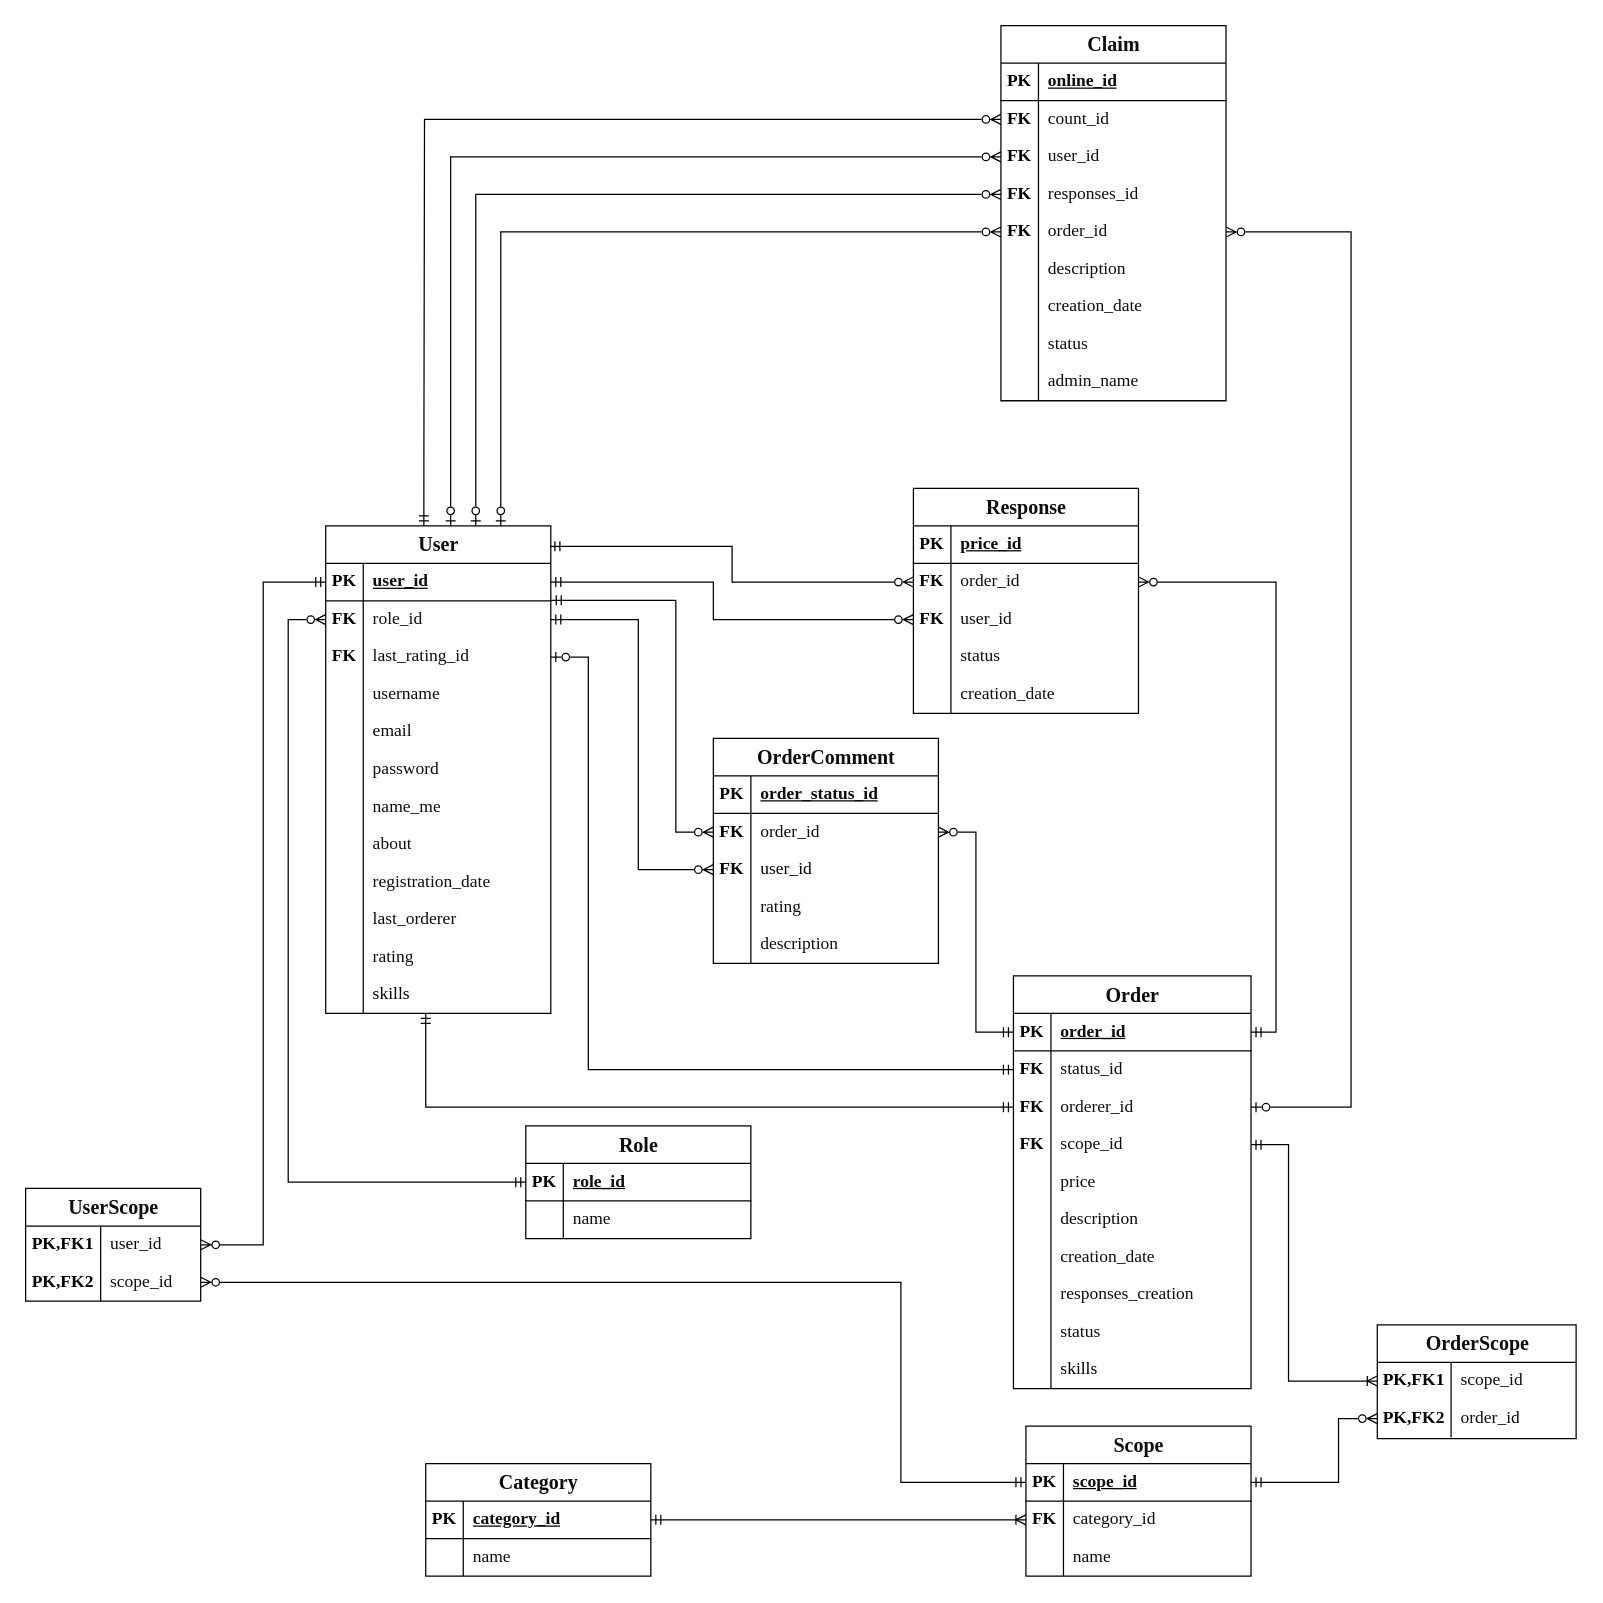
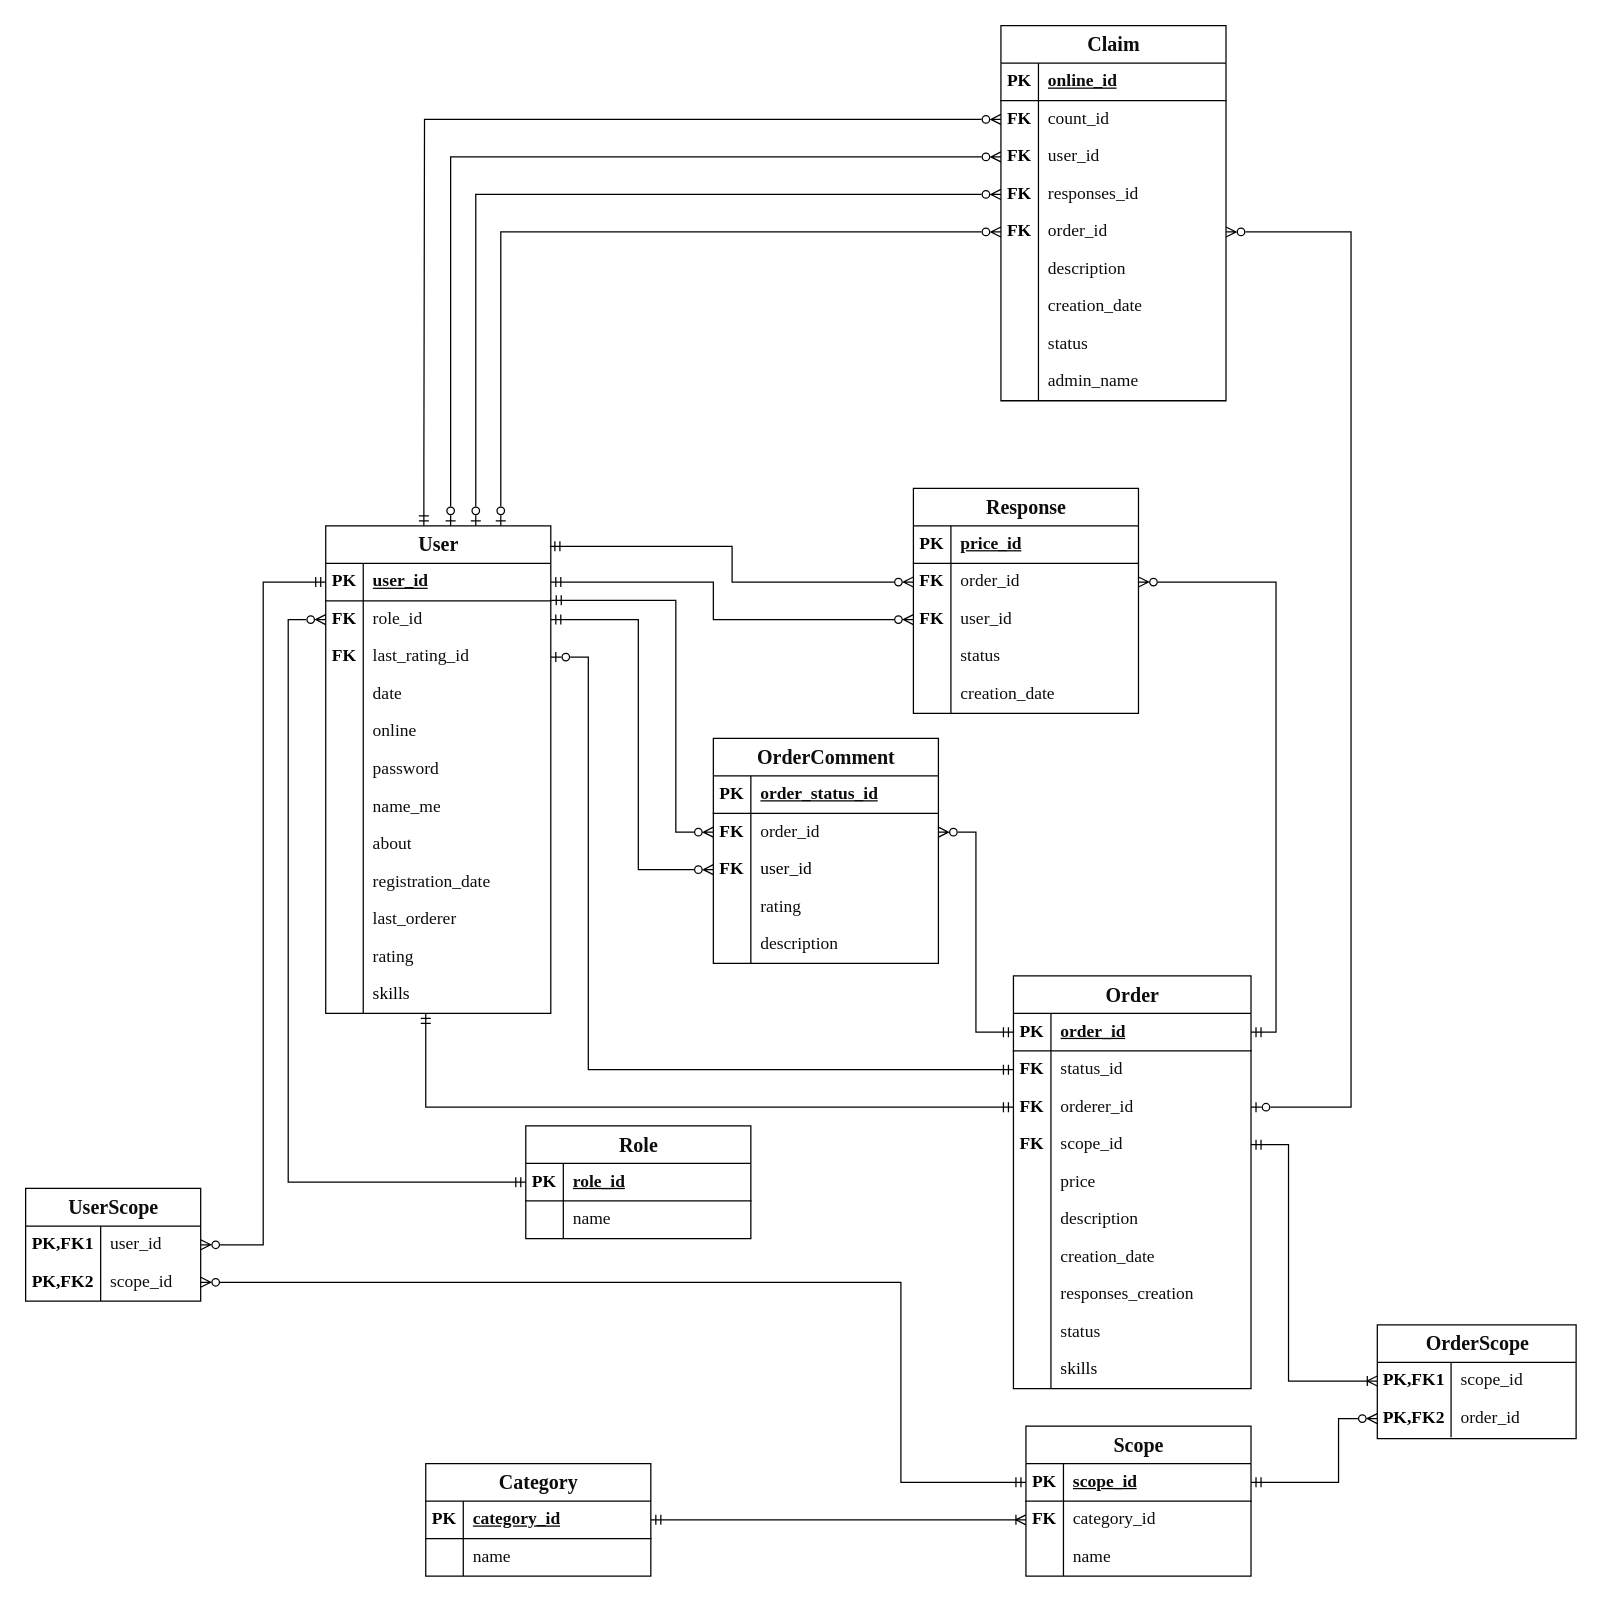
node "username": label "username" -> "date"
node "email": label "email" -> "online"
